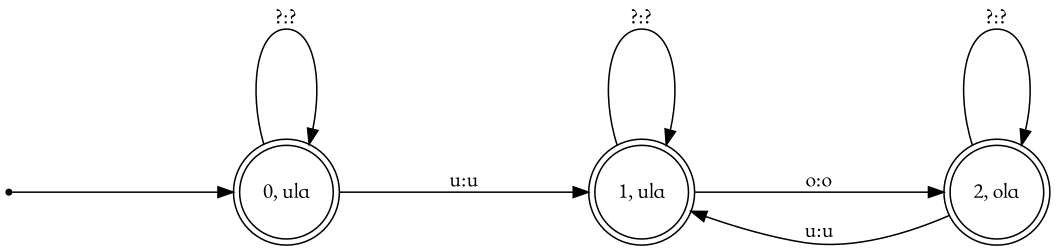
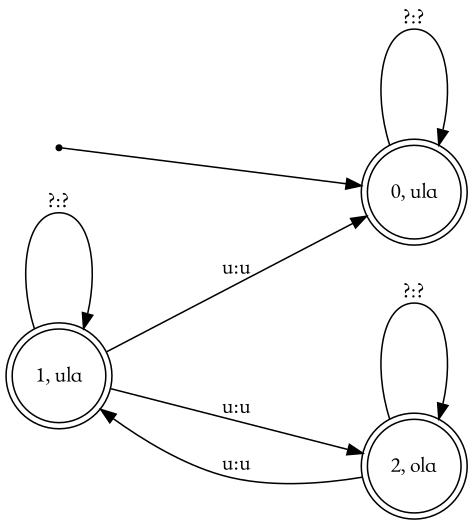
edge "1, ulɑ" -> "2, olɑ": label "o:o" -> "u:u"
edge "0, ulɑ" -> "1, ulɑ": reversed
